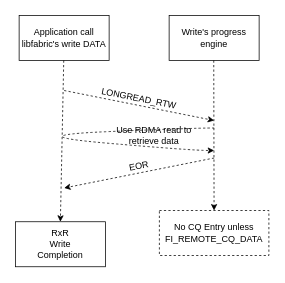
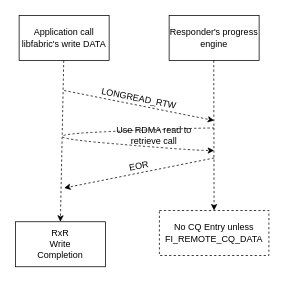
node "Write's progress engine": label "Write's progress engine" -> "Responder's progress engine"
node "Use RDMA read to retrieve data": label "Use RDMA read to retrieve data" -> "Use RDMA read to retrieve call"
